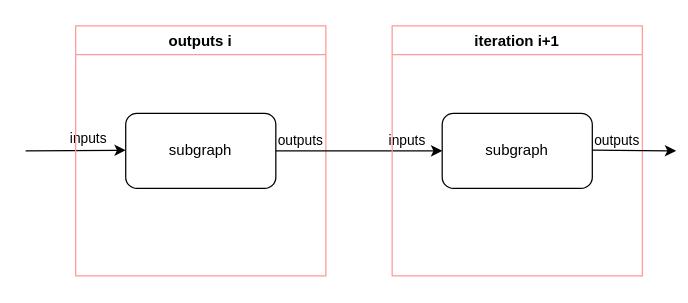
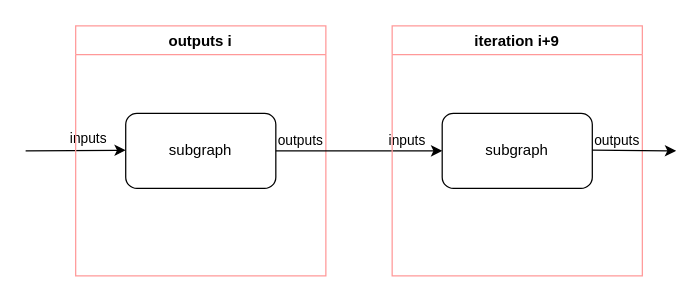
node "iteration i+1": label "iteration i+1" -> "iteration i+9"
